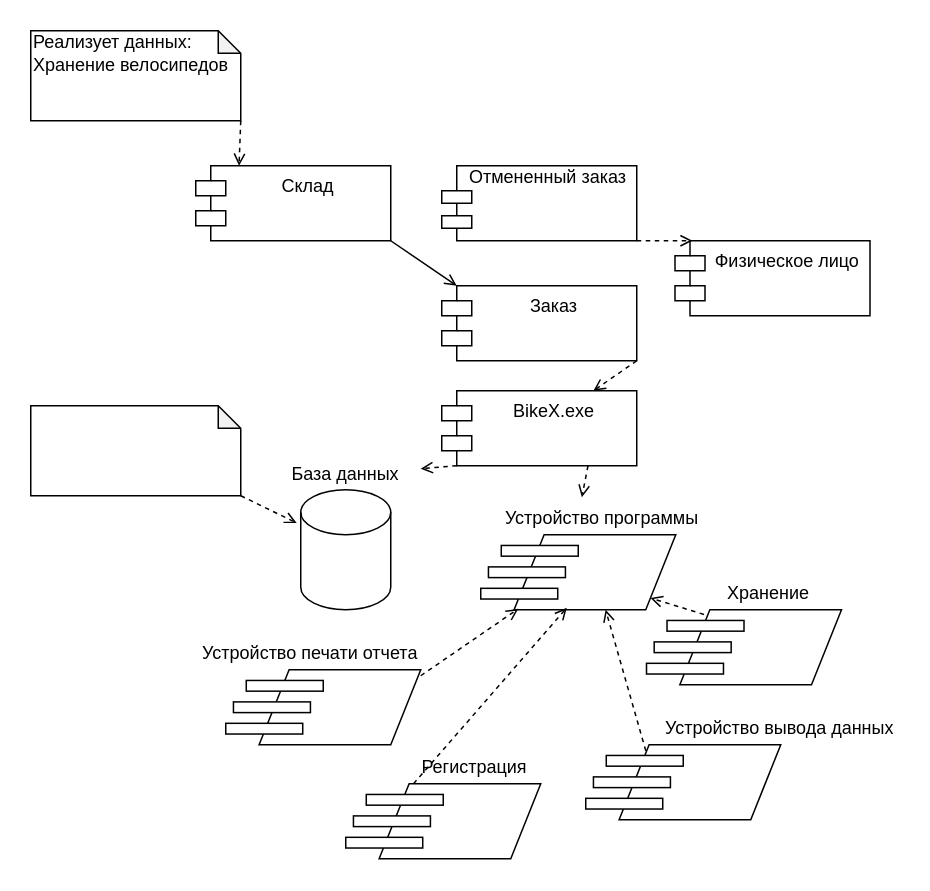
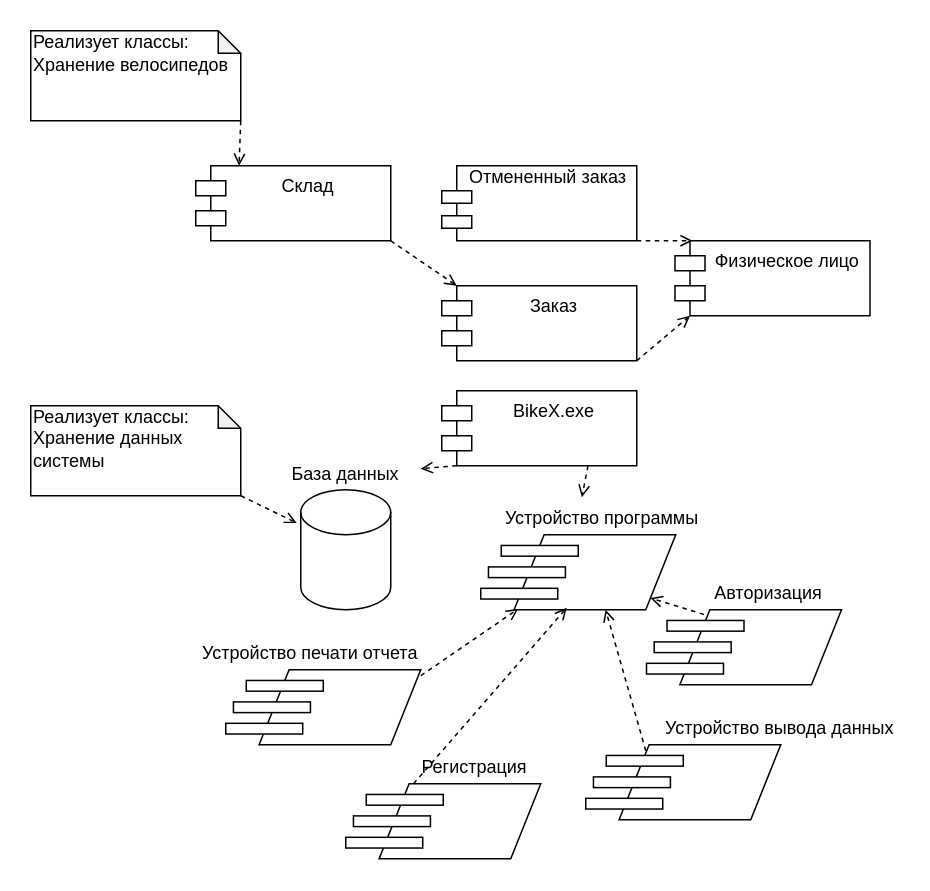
node "Реализует данных: Хранение велосипедов": label "Реализует данных: Хранение велосипедов" -> "Реализует классы: Хранение велосипедов"
edge "Склад" -> "Заказ": style solid -> dashed
edge "Заказ" -> "BikeX.exe": now "Заказ" -> "Физическое лицо"
node "Реализует классы: Хранение данных системы": added
node "Хранение": label "Хранение" -> "Авторизация"
